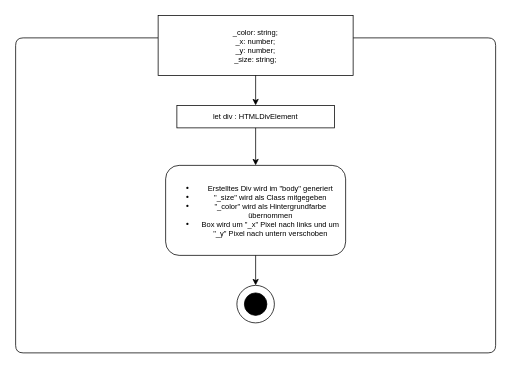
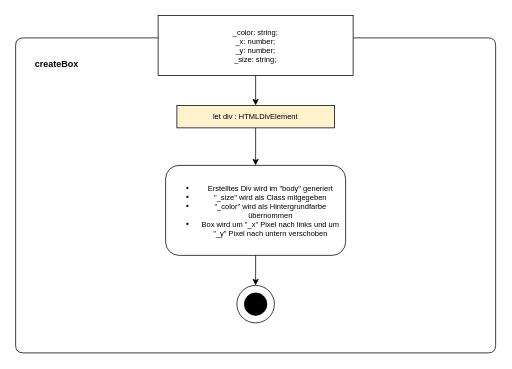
node "createBox": added
node "let div : HTMLDivElement": fillcolor #ffffff -> #fff2cc
